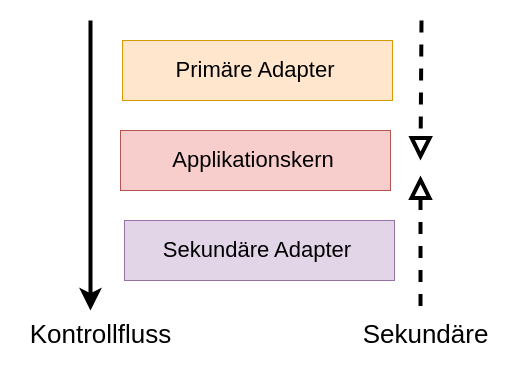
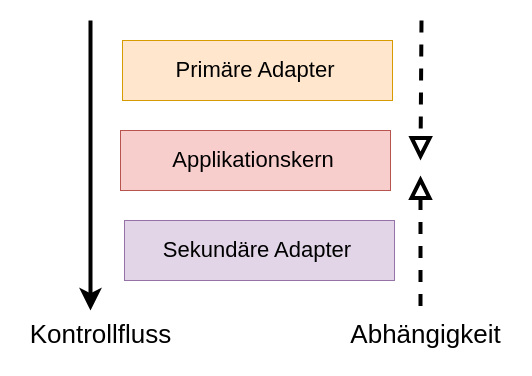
node "Sekundäre": label "Sekundäre" -> "Abhängigkeit"
